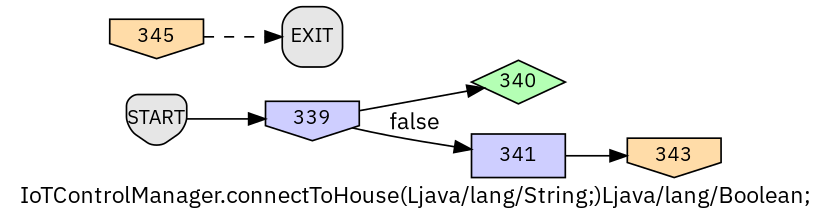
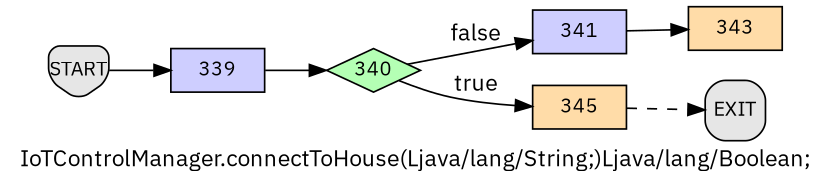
node "345": shape invhouse -> box
edge "340" -> "345": added, label "true"
node "339": shape invhouse -> box
edge "339" -> "341": now "340" -> "341"
node "343": shape invhouse -> box
